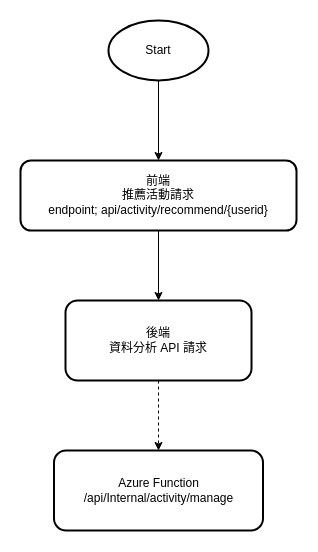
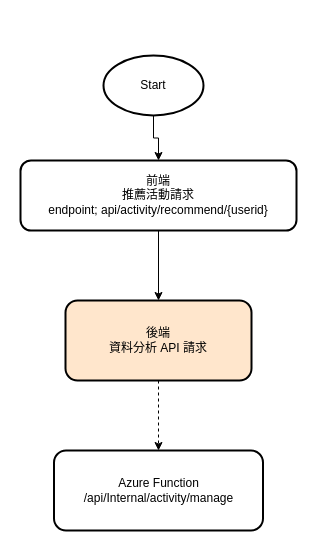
node "Start": moved (159, 51) -> (154, 86)
node "後端 資料分析 API 請求": fillcolor #ffffff -> #ffe6cc
